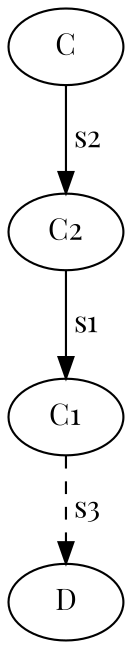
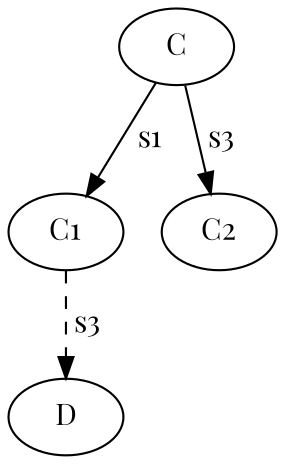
edge "C" -> "C2": label " s2" -> " s3"
edge "C2" -> "C1": now "C" -> "C1"
